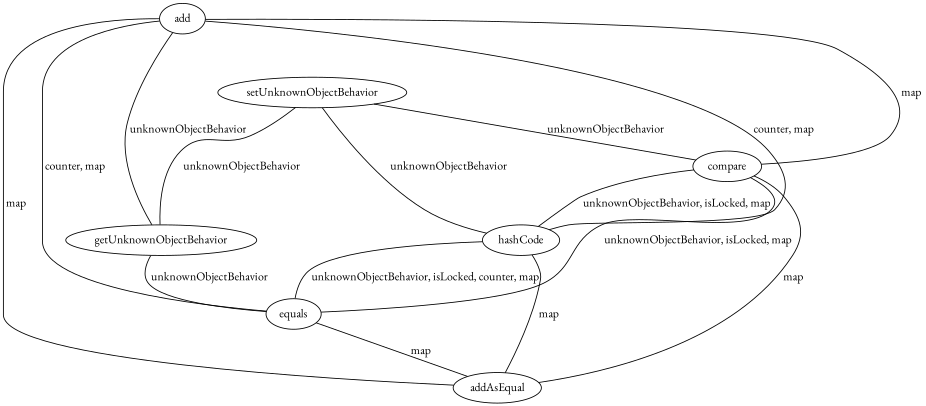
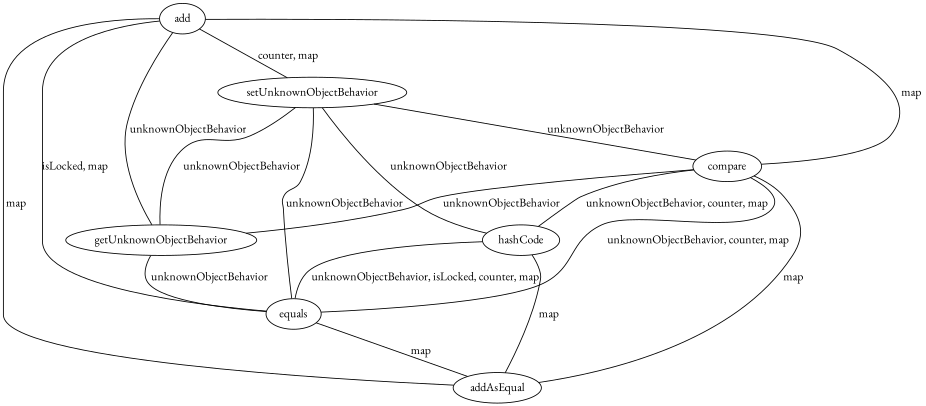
edge "add" -- "hashCode": now "add" -- "setUnknownObjectBehavior"
edge "add" -- "equals": label " counter, map" -> " isLocked, map"
edge "compare" -- "getUnknownObjectBehavior": added, label "unknownObjectBehavior"
edge "setUnknownObjectBehavior" -- "equals": added, label "unknownObjectBehavior"
edge "compare" -- "hashCode": label " unknownObjectBehavior, isLocked, map" -> " unknownObjectBehavior, counter, map"
edge "compare" -- "equals": label " unknownObjectBehavior, isLocked, map" -> " unknownObjectBehavior, counter, map"
